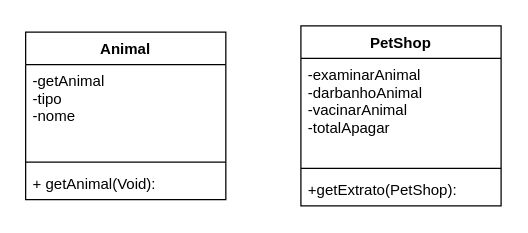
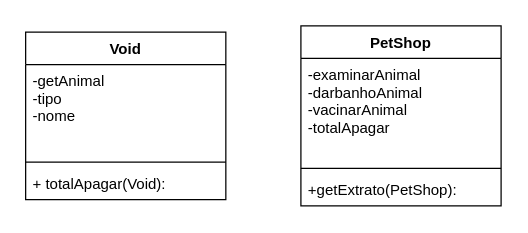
node "Animal": label "Animal" -> "Void"
node "+ getAnimal(Void):": label "+ getAnimal(Void):" -> "+ totalApagar(Void):"
